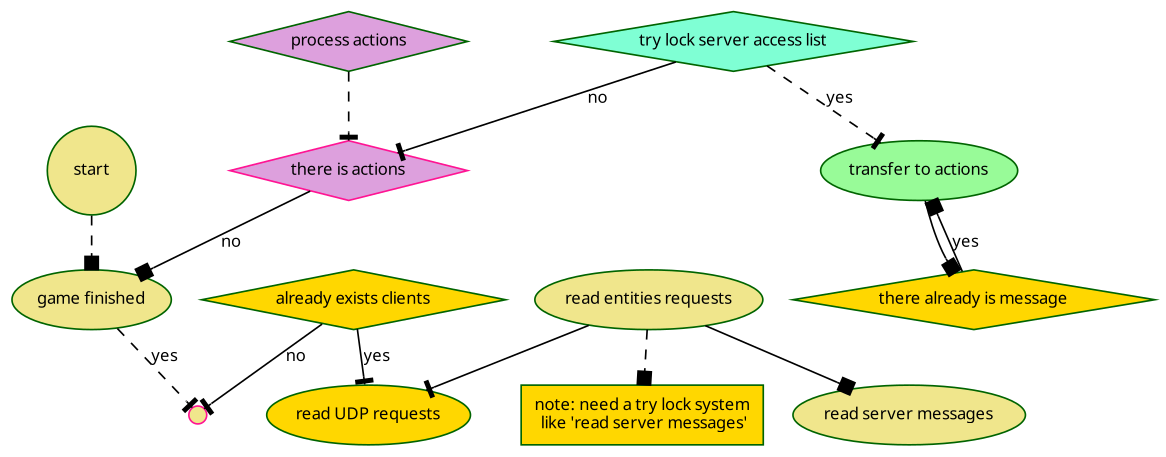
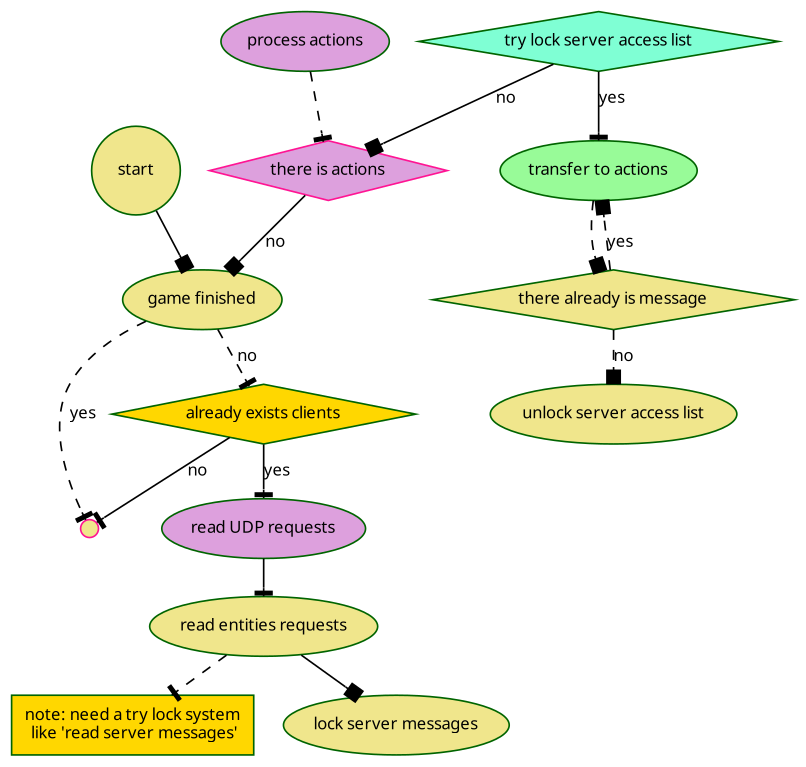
node "process actions": shape diamond -> ellipse
edge "try lock server access list" -> "transfer to actions": style dashed -> solid
edge "try lock server access list" -> "there is actions": arrowhead tee -> box
edge "start" -> "game finished": style dashed -> solid
edge "transfer to actions" -> "there already is message": style solid -> dashed
edge "there already is message" -> "transfer to actions": style solid -> dashed
node "there already is message": fillcolor gold -> khaki
edge "read entities requests" -> "note: need a try lock system like 'read server messages'": arrowhead box -> tee
edge "game finished" -> "already exists clients": added, label "no"
edge "read entities requests" -> "read UDP requests": reversed
node "unlock server access list": added
node "read UDP requests": fillcolor gold -> plum
node "read server messages": label "read server messages" -> "lock server messages"
